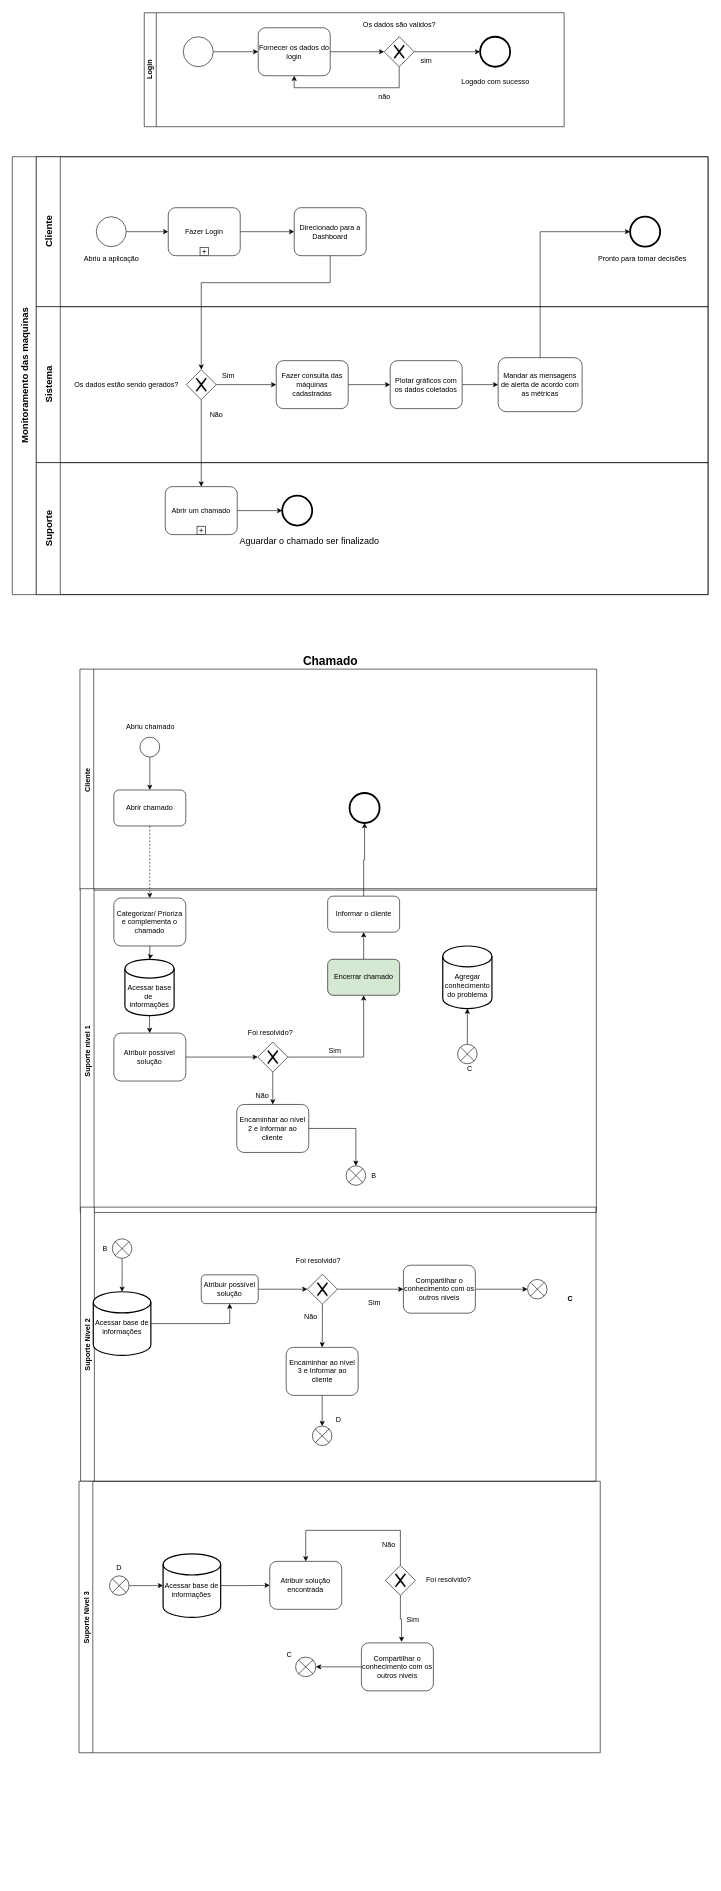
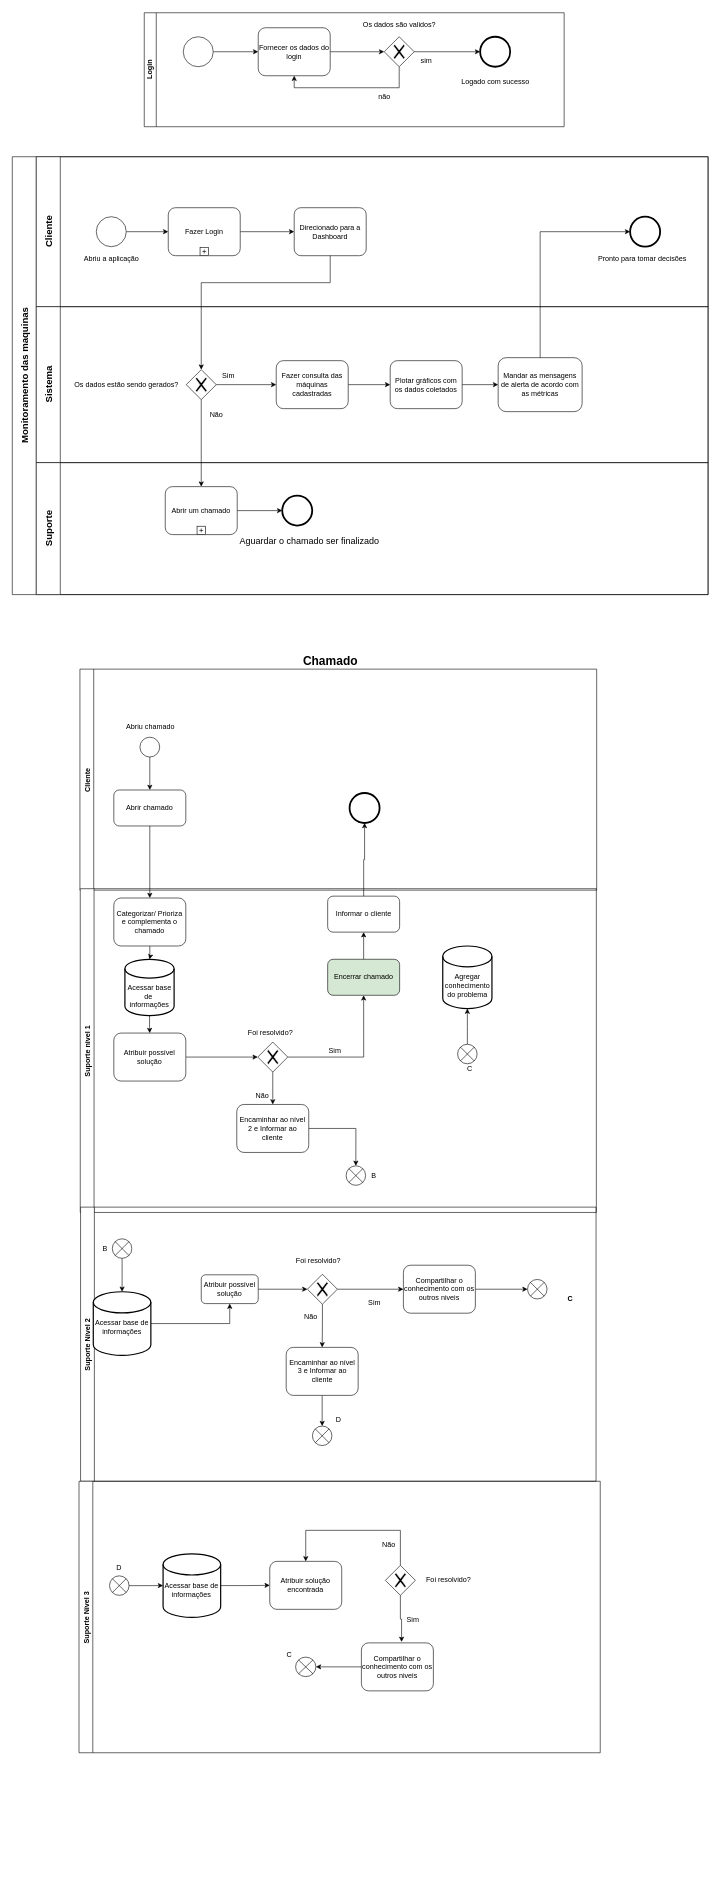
edge "Abrir chamado" -> "Categorizar/ Prioriza e complementa o chamado": style dashed -> solid
